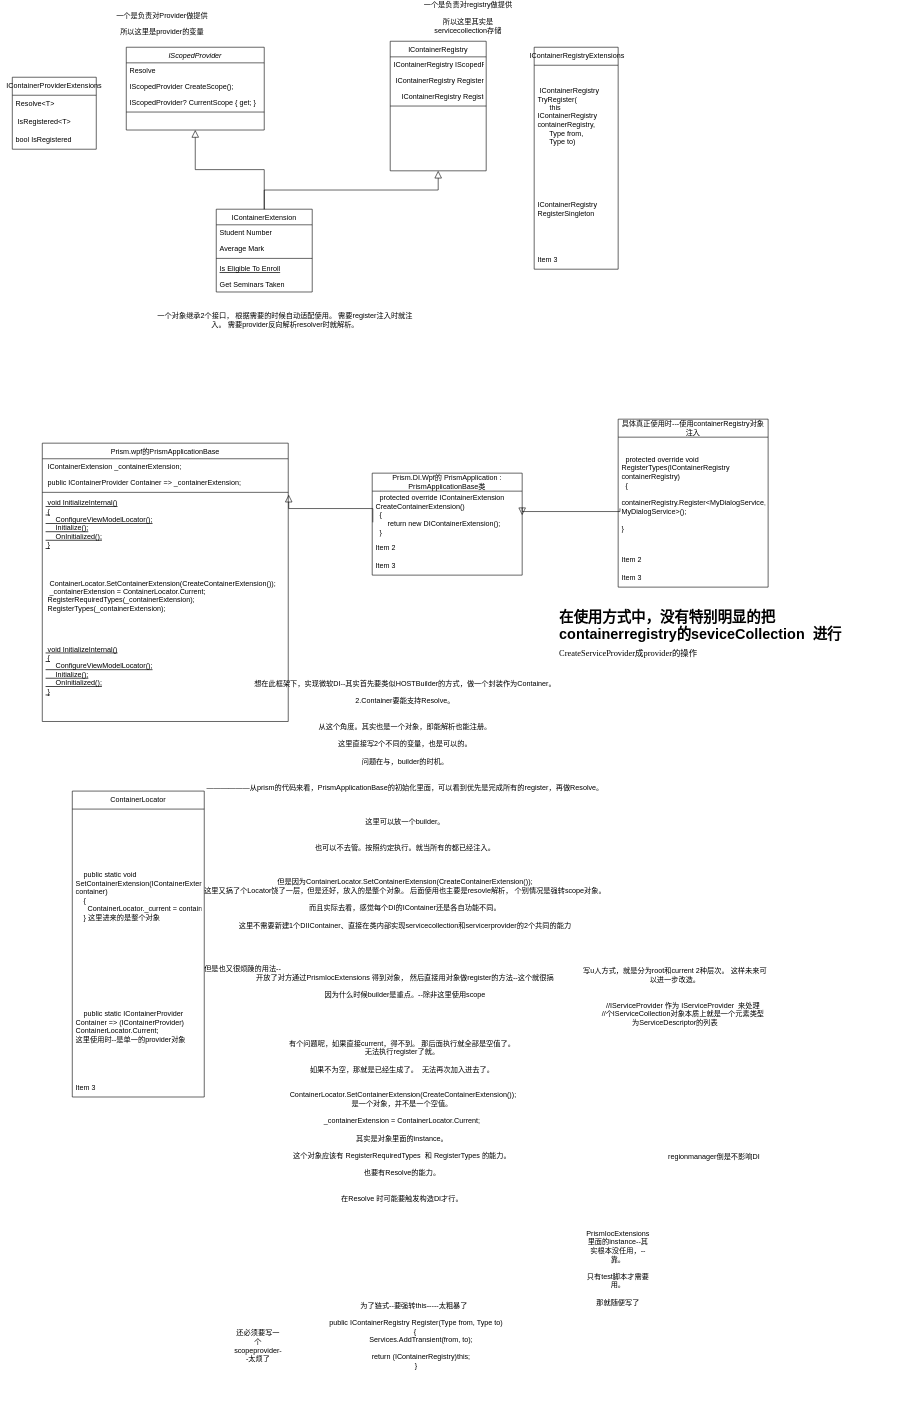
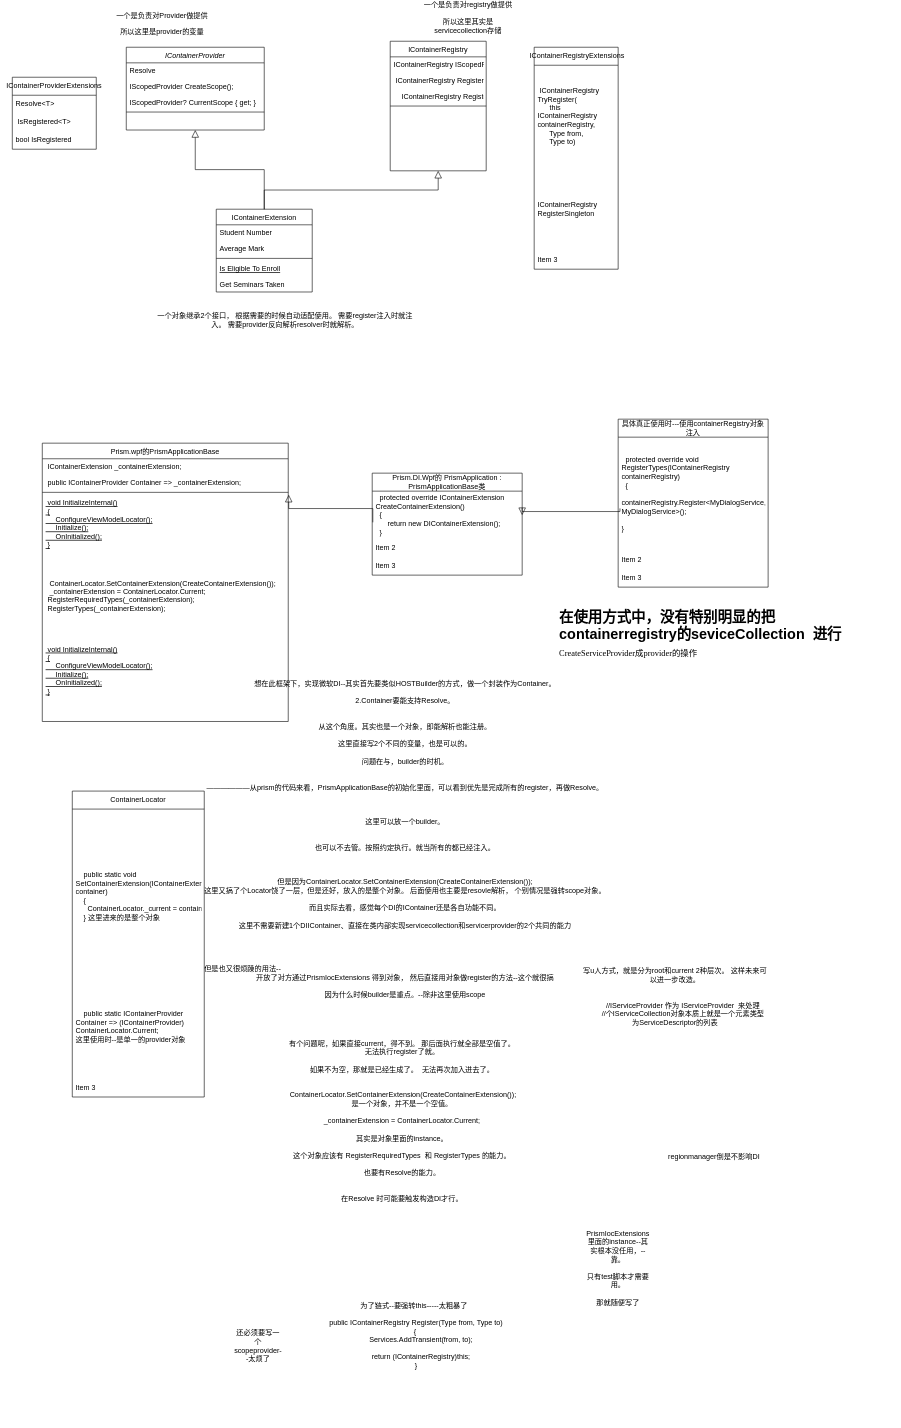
node "IScopedProvider": label "IScopedProvider" -> "IContainerProvider"
